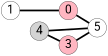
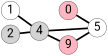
edge "1" -- "0": now "1" -- "4"
node "2": added
node "3": label "3" -> "9"
